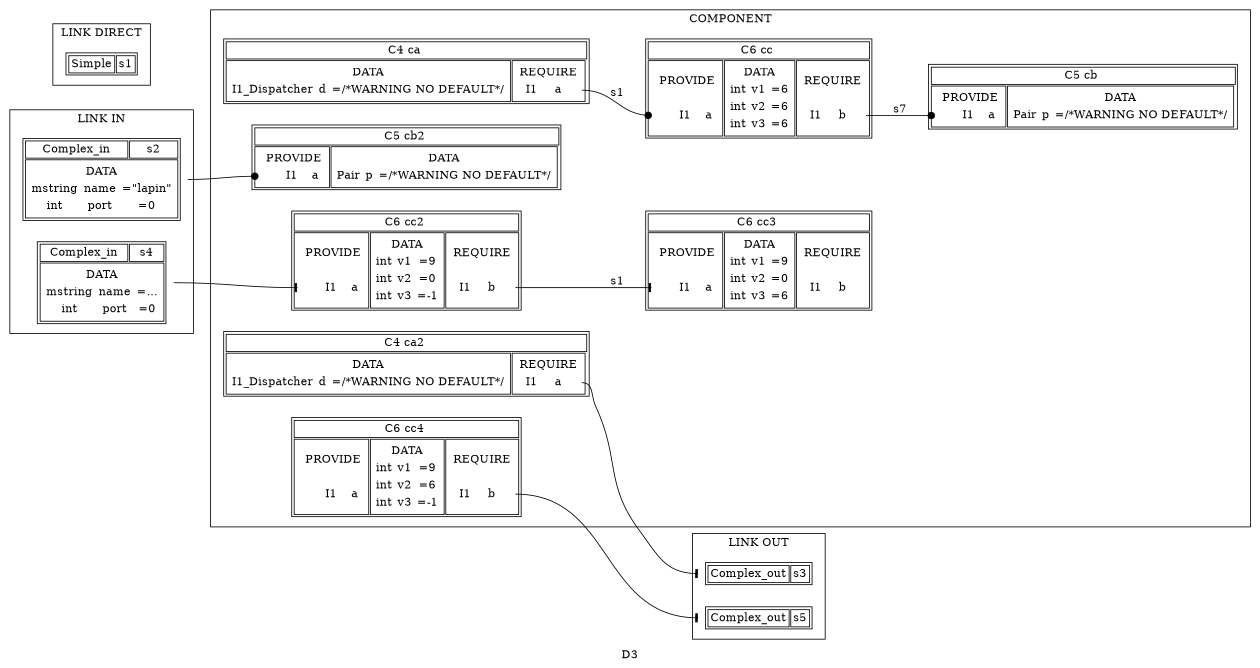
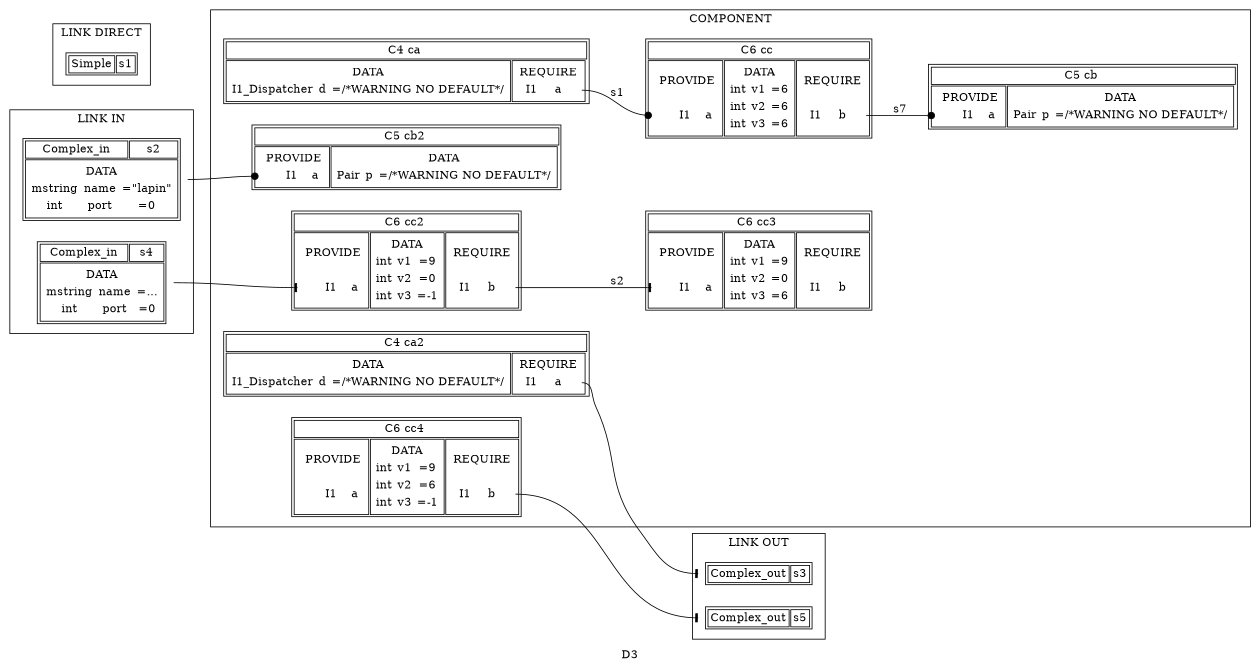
edge "C6 cc2" -> "C6 cc3": label "s1" -> "s2"
